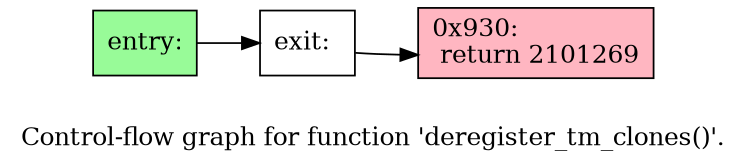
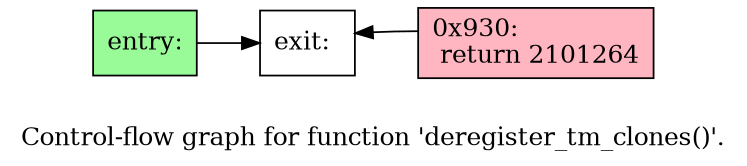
edge "exit:" -> "0x930:": reversed
node "0x930:": text "return 2101269" -> "return 2101264"
